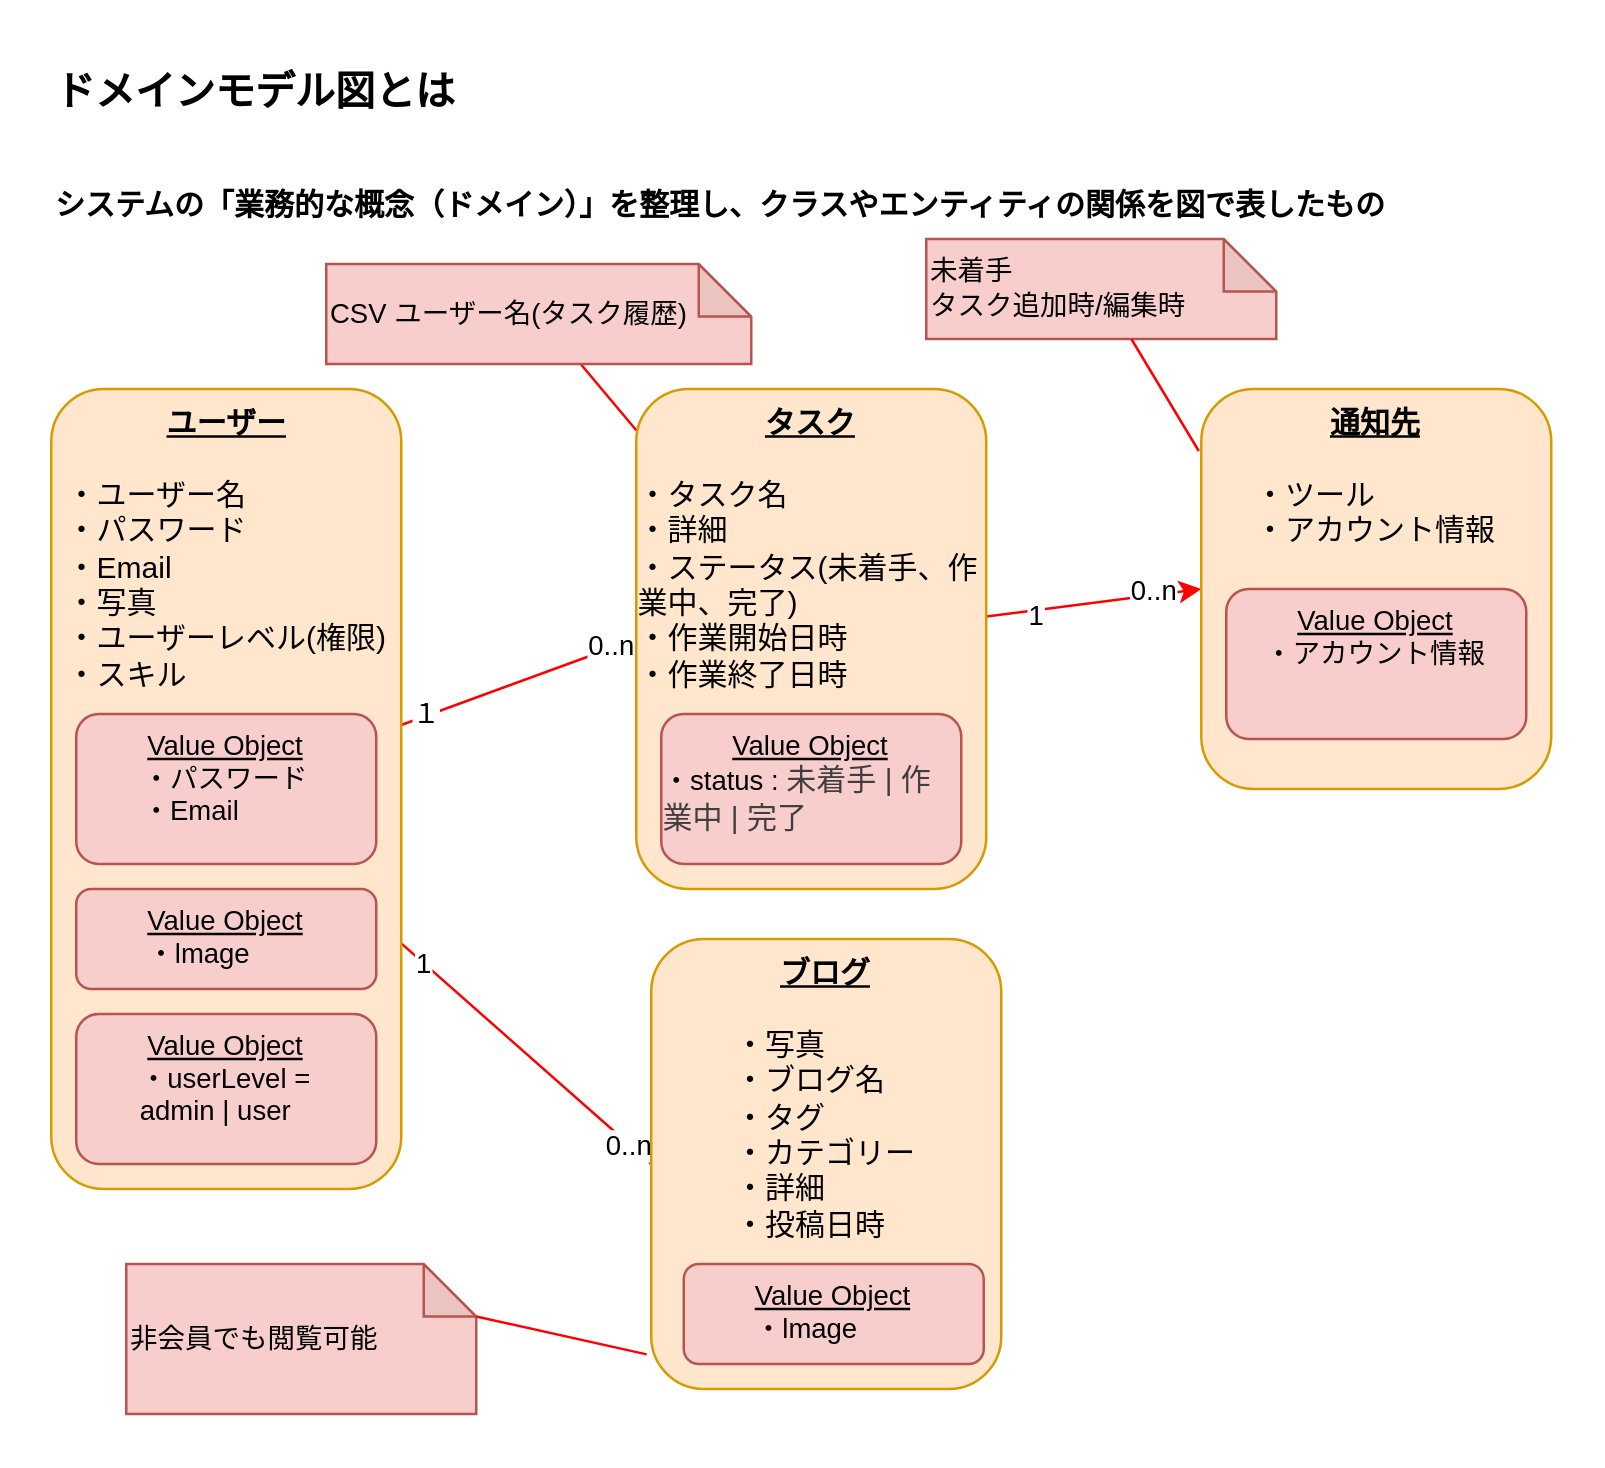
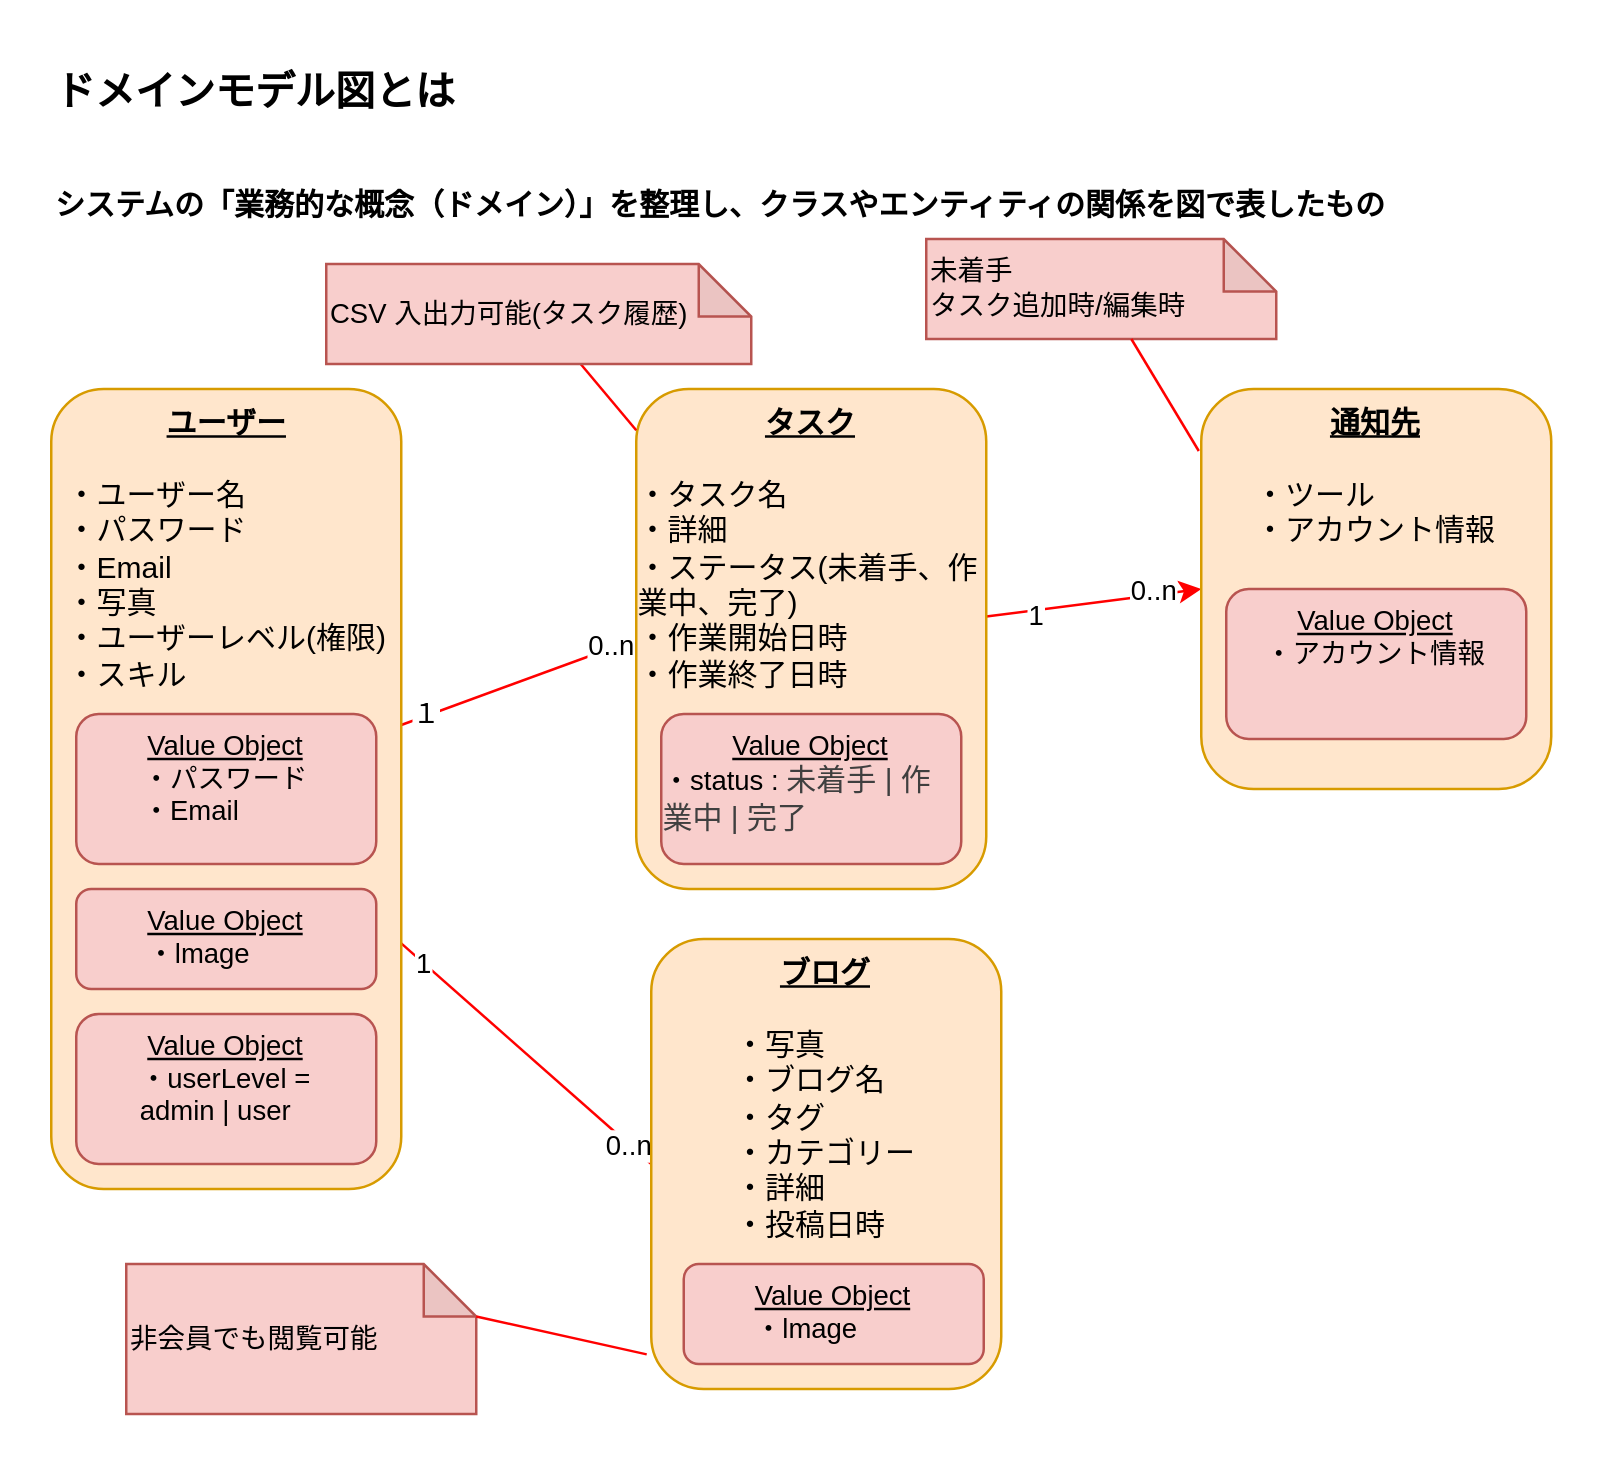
node "CSV ユーザー名(タスク履歴)": label "CSV ユーザー名(タスク履歴)" -> "CSV 入出力可能(タスク履歴)"
